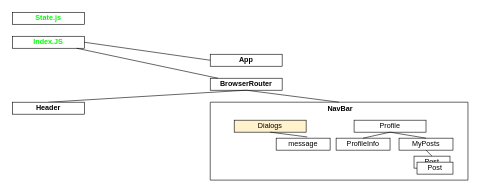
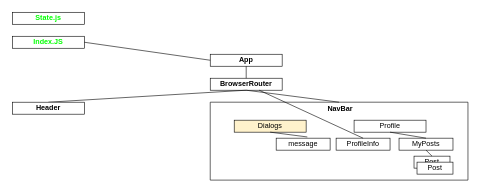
edge "Index.JS" -- "BrowserRouter": now "App" -- "BrowserRouter"
edge "Profile" -- "ProfileInfo": now "BrowserRouter" -- "ProfileInfo"
